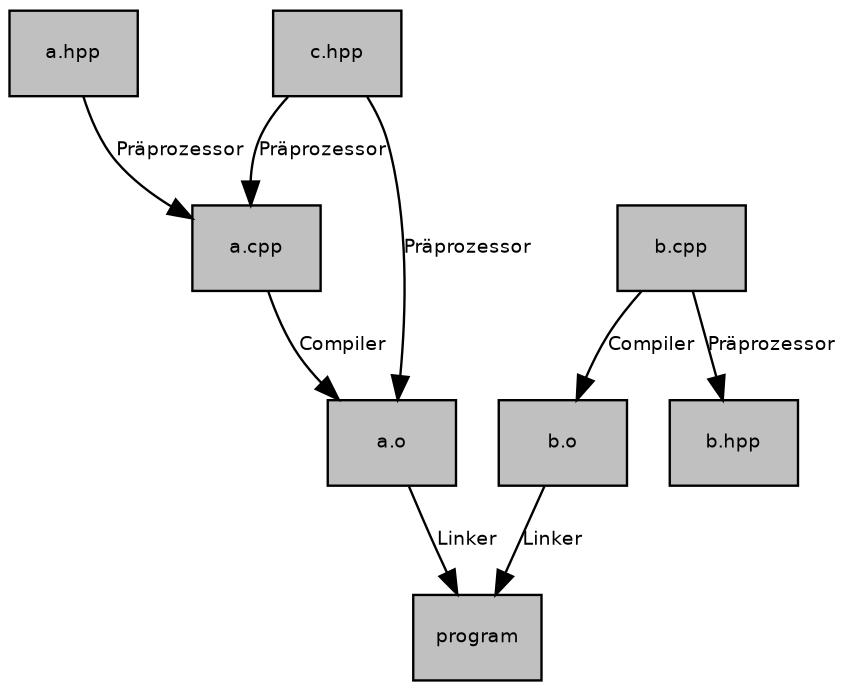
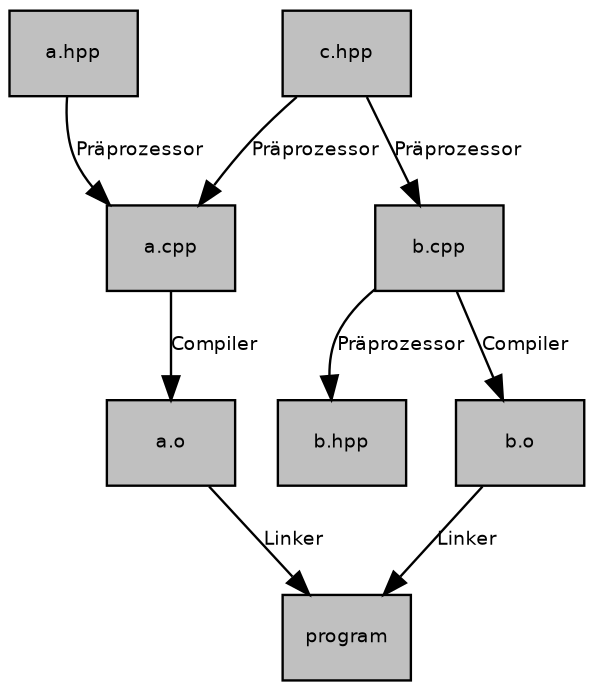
edge "c.hpp" -> "a.o": now "c.hpp" -> "b.cpp"
